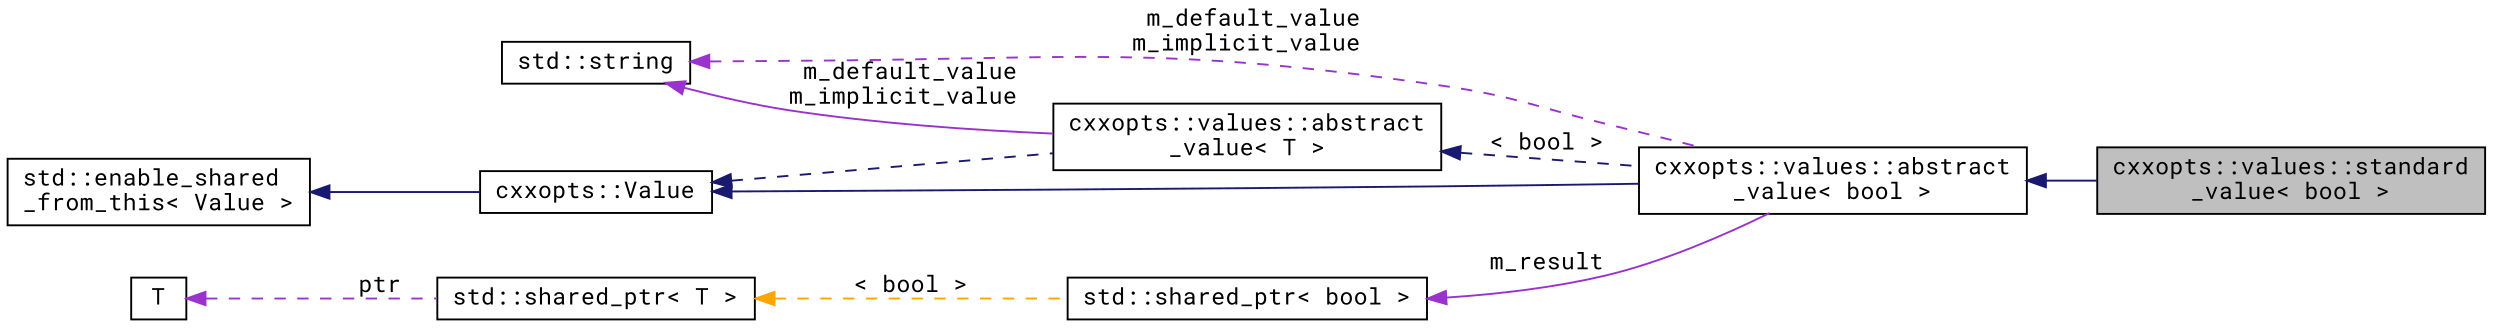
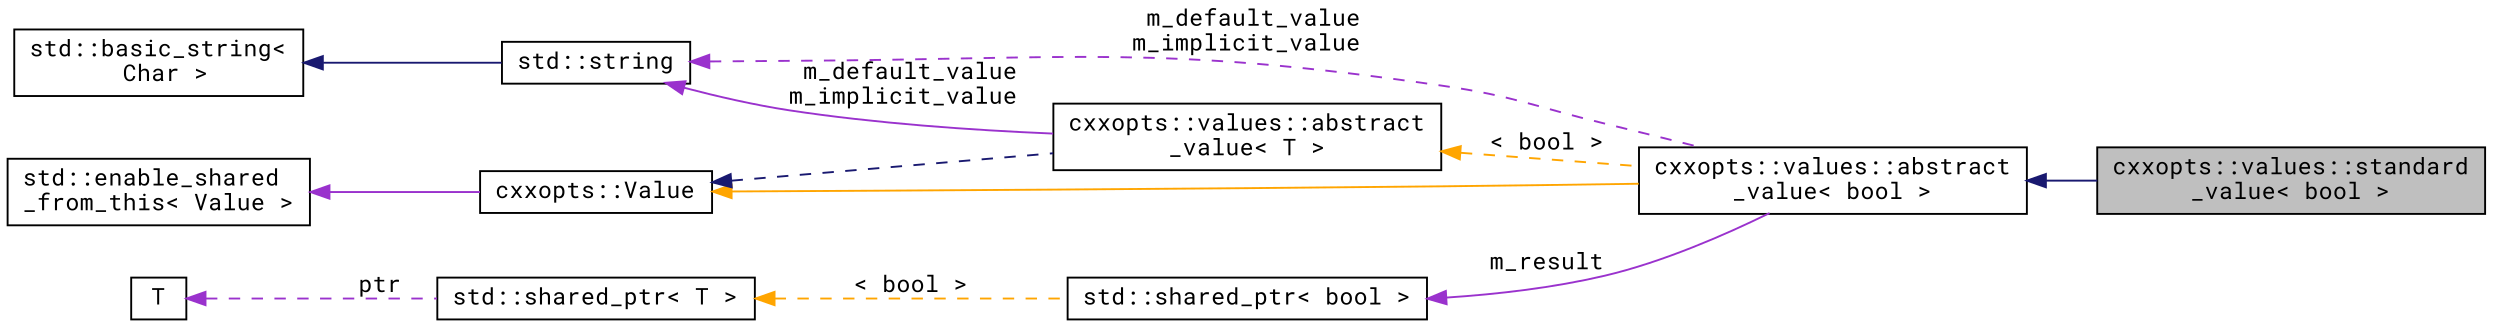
node "std::basic_string< Char >": added
edge "cxxopts::values::abstract _value< bool >" -> "cxxopts::values::abstract _value< T >": color midnightblue -> orange
edge "cxxopts::values::abstract _value< bool >" -> "cxxopts::Value": color midnightblue -> orange
edge "cxxopts::Value" -> "std::enable_shared _from_this< Value >": color midnightblue -> darkorchid3
